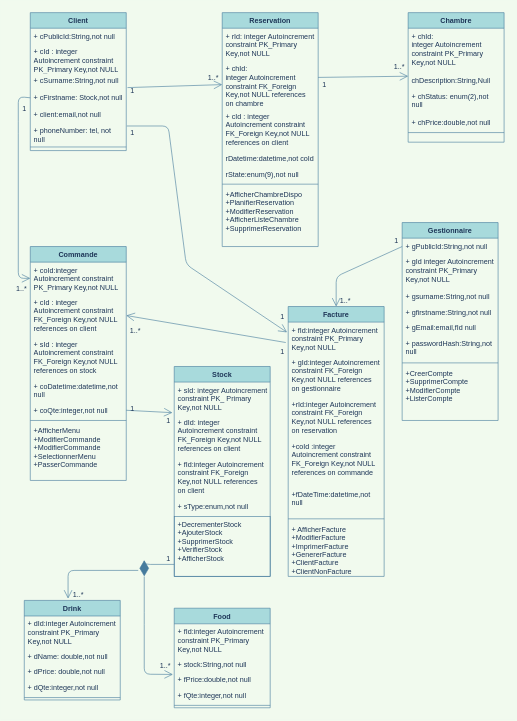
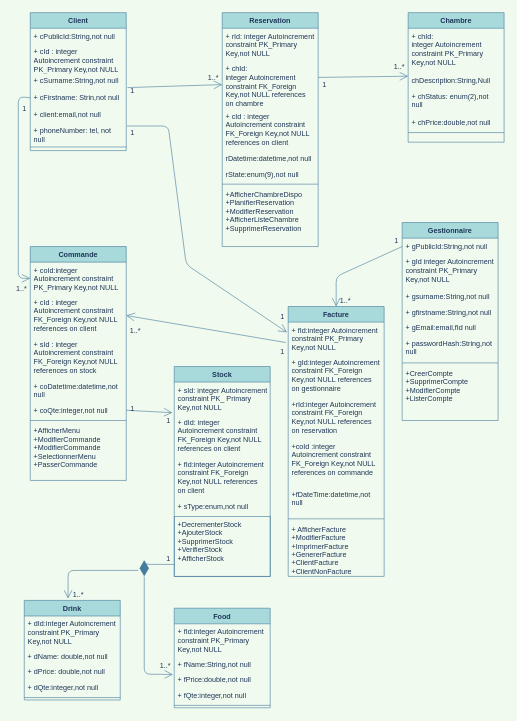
node "+ cFirstname: Stock,not null": label "+ cFirstname: Stock,not null" -> "+ cFirstname: Strin,not null"
node "rDatetime:datetime,not coId": label "rDatetime:datetime,not coId" -> "rDatetime:datetime,not null"
node "+ stock:String,not null": label "+ stock:String,not null" -> "+ fName:String,not null"
